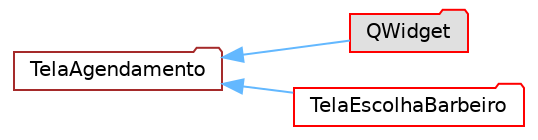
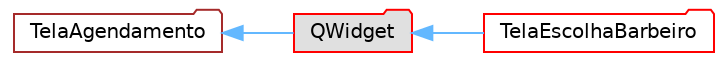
edge "TelaEscolhaBarbeiro" -> "TelaAgendamento": now "TelaEscolhaBarbeiro" -> "QWidget"
